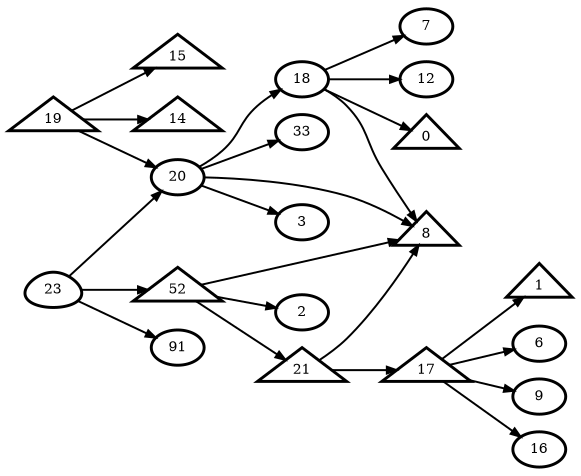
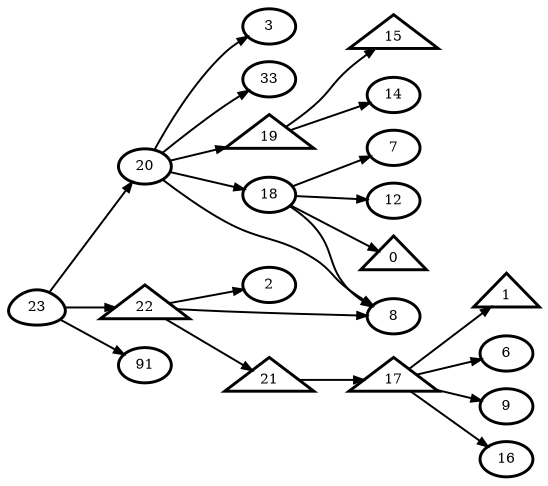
node "14": shape triangle -> ellipse
edge "19" -> "20": reversed
node "8": shape triangle -> ellipse
node "52": label "52" -> "22"
edge "21" -> "8": removed
